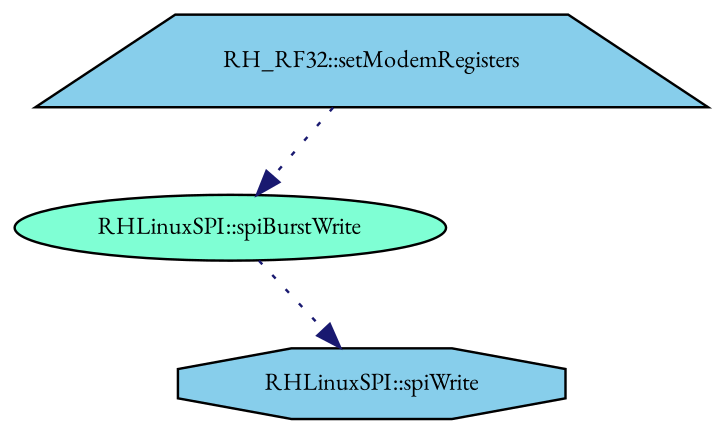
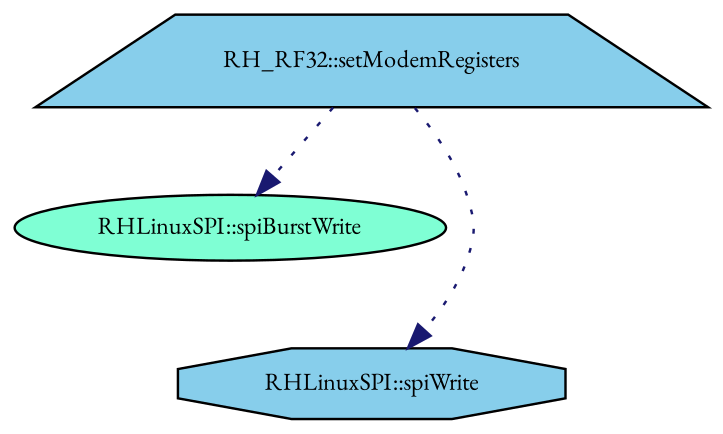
edge "RHLinuxSPI::spiBurstWrite" -> "RHLinuxSPI::spiWrite": now "RH_RF32::setModemRegisters" -> "RHLinuxSPI::spiWrite"
